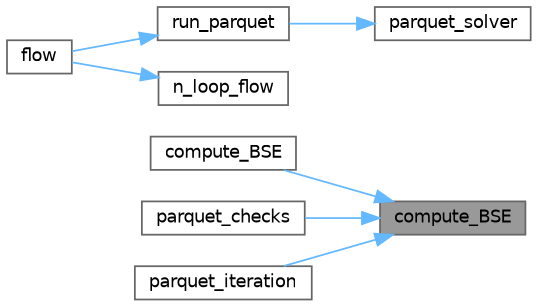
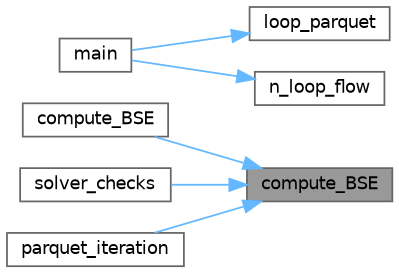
node "run_parquet": label "run_parquet" -> "loop_parquet"
node "parquet_solver": removed
node "flow": label "flow" -> "main"
node "parquet_checks": label "parquet_checks" -> "solver_checks"
